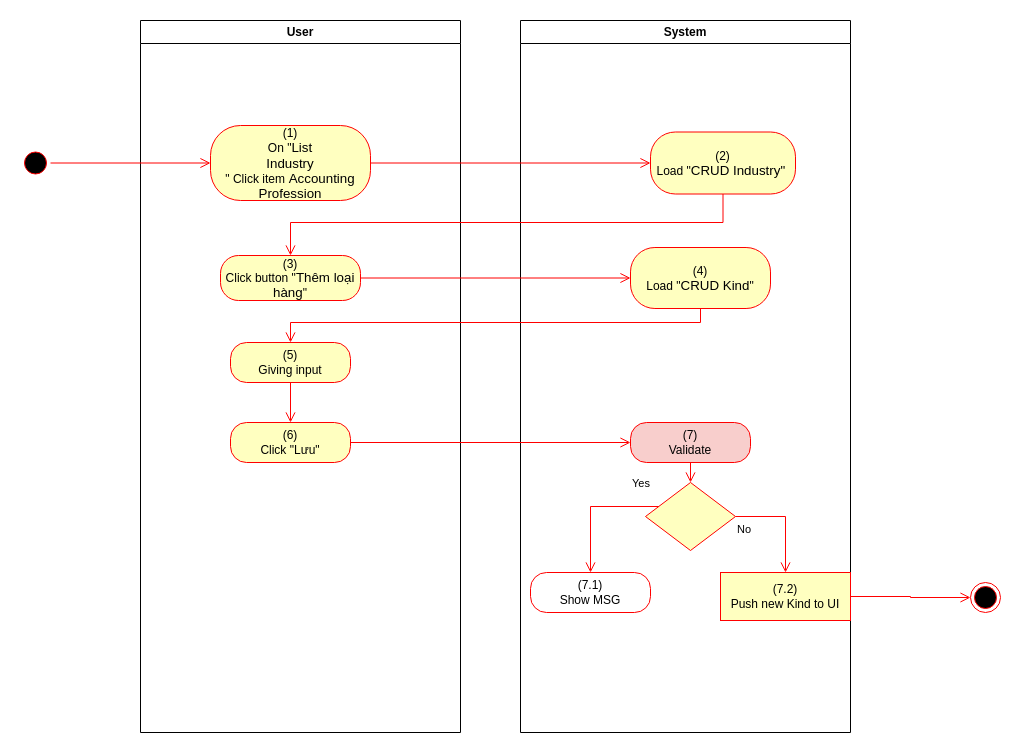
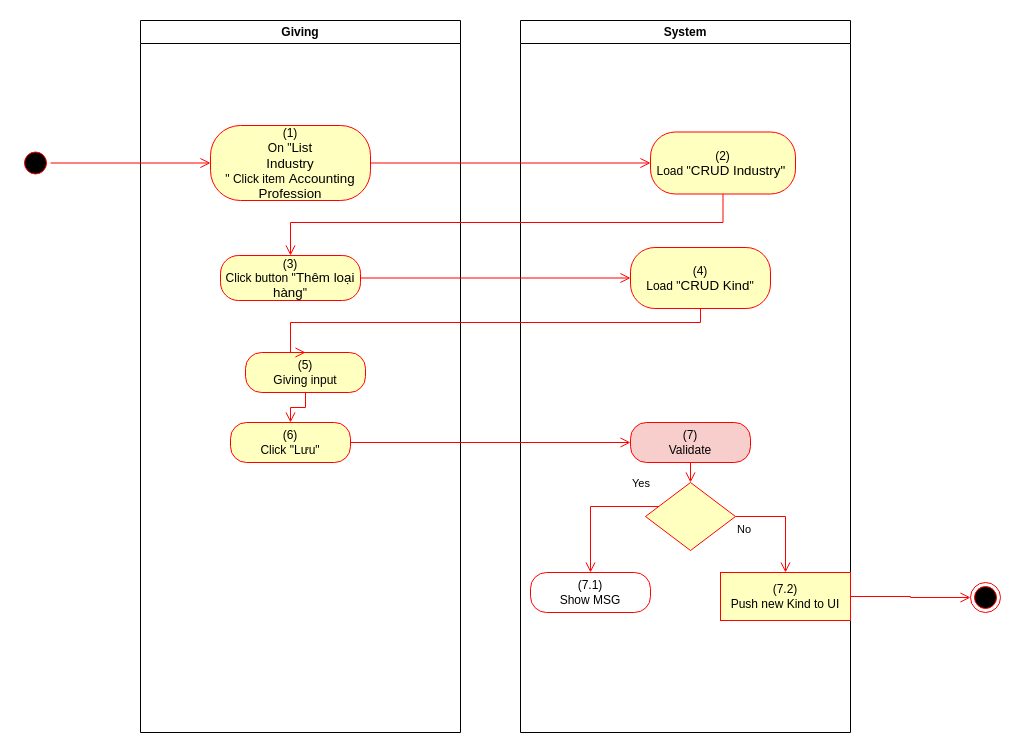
node "User": label "User" -> "Giving"
node "(5) Giving input": moved (291, 363) -> (306, 373)
